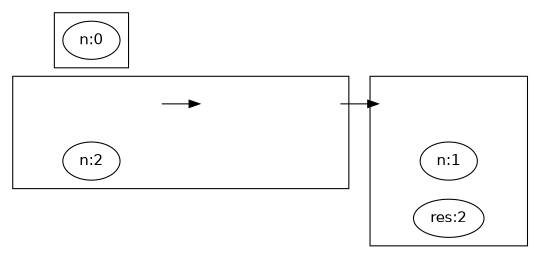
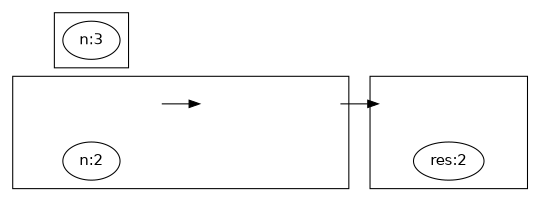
node "n:0": label "n:0" -> "n:3"
node "n:1": removed
